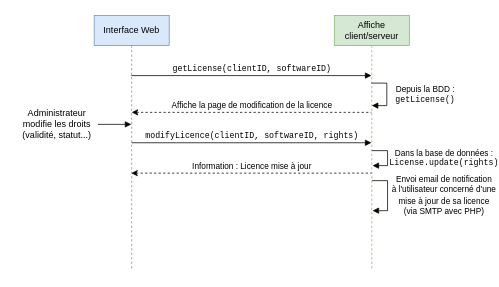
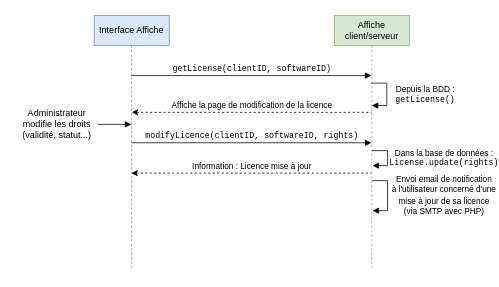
node "Interface Web": label "Interface Web" -> "Interface Affiche"
